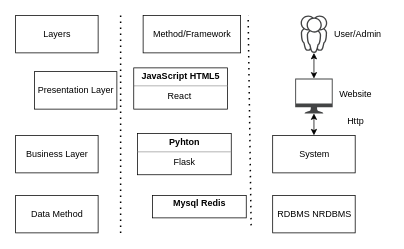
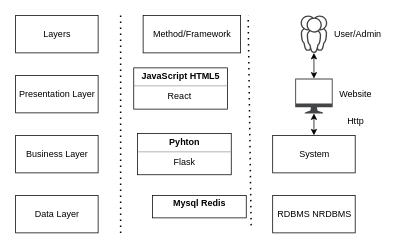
node "Presentation Layer": moved (75, 90) -> (57, 94)
node "Data Method": label "Data Method" -> "Data Layer"
